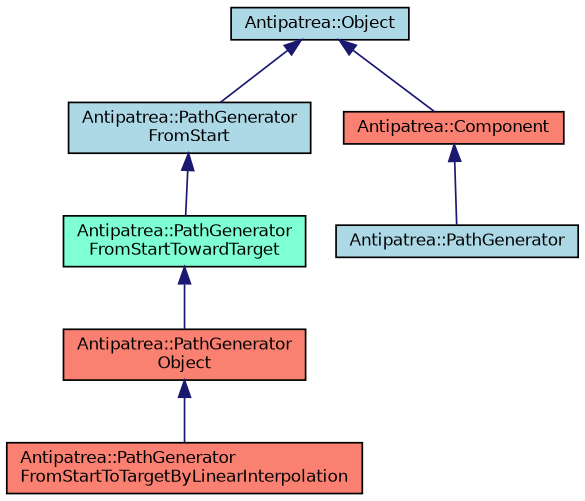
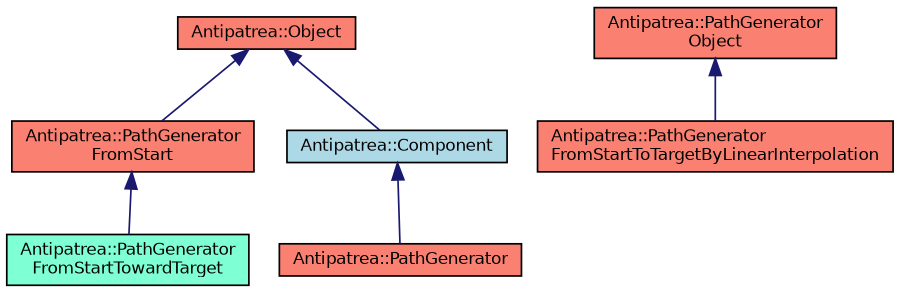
node "Antipatrea::Object": fillcolor lightblue -> salmon
node "Antipatrea::PathGenerator FromStart": fillcolor lightblue -> salmon
node "Antipatrea::Component": fillcolor salmon -> lightblue
node "Antipatrea::PathGenerator": fillcolor lightblue -> salmon
edge "Antipatrea::PathGenerator Object" -> "Antipatrea::PathGenerator FromStartTowardTarget": removed
